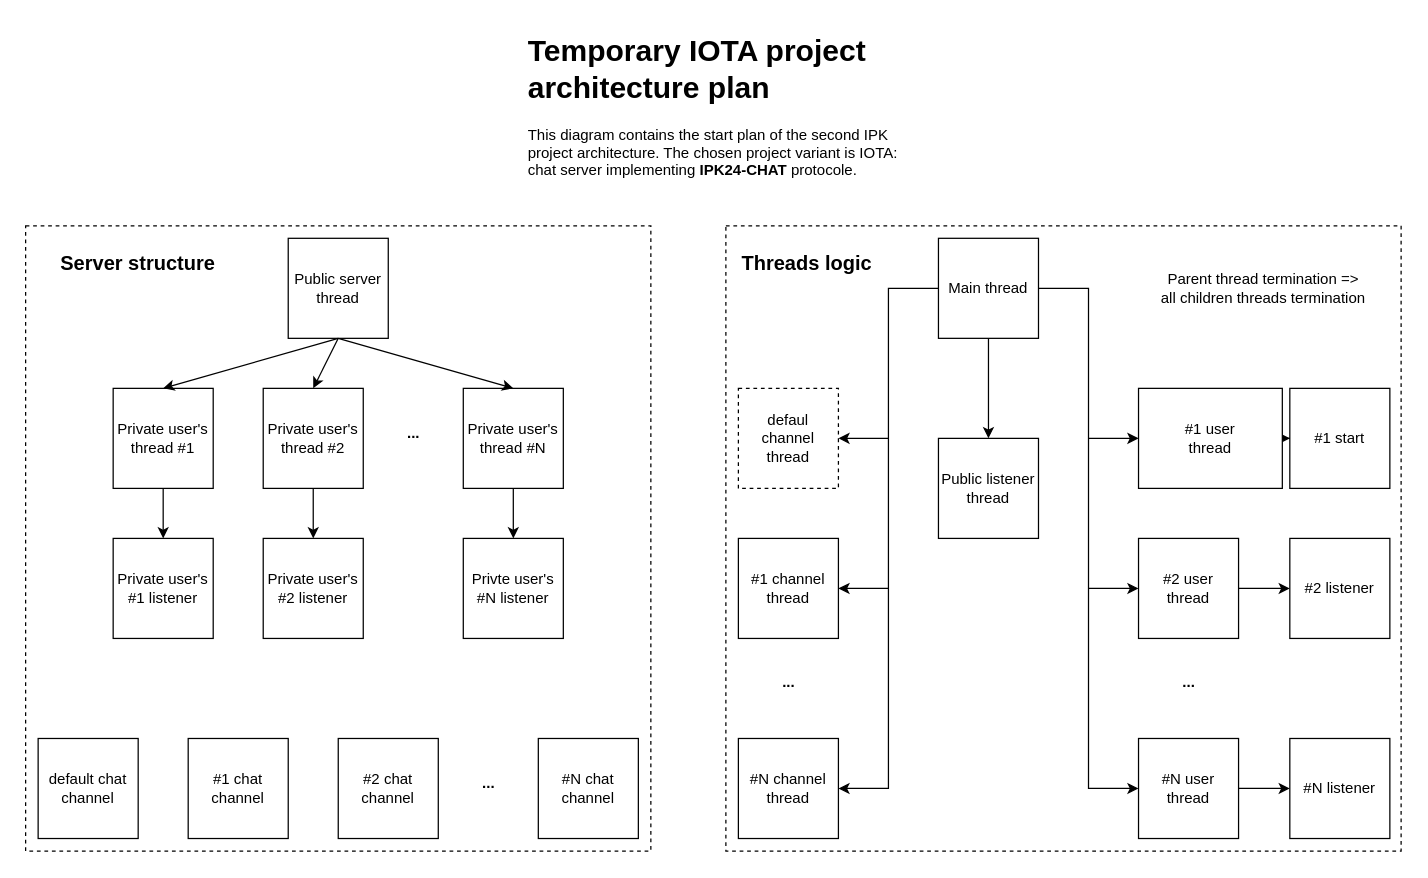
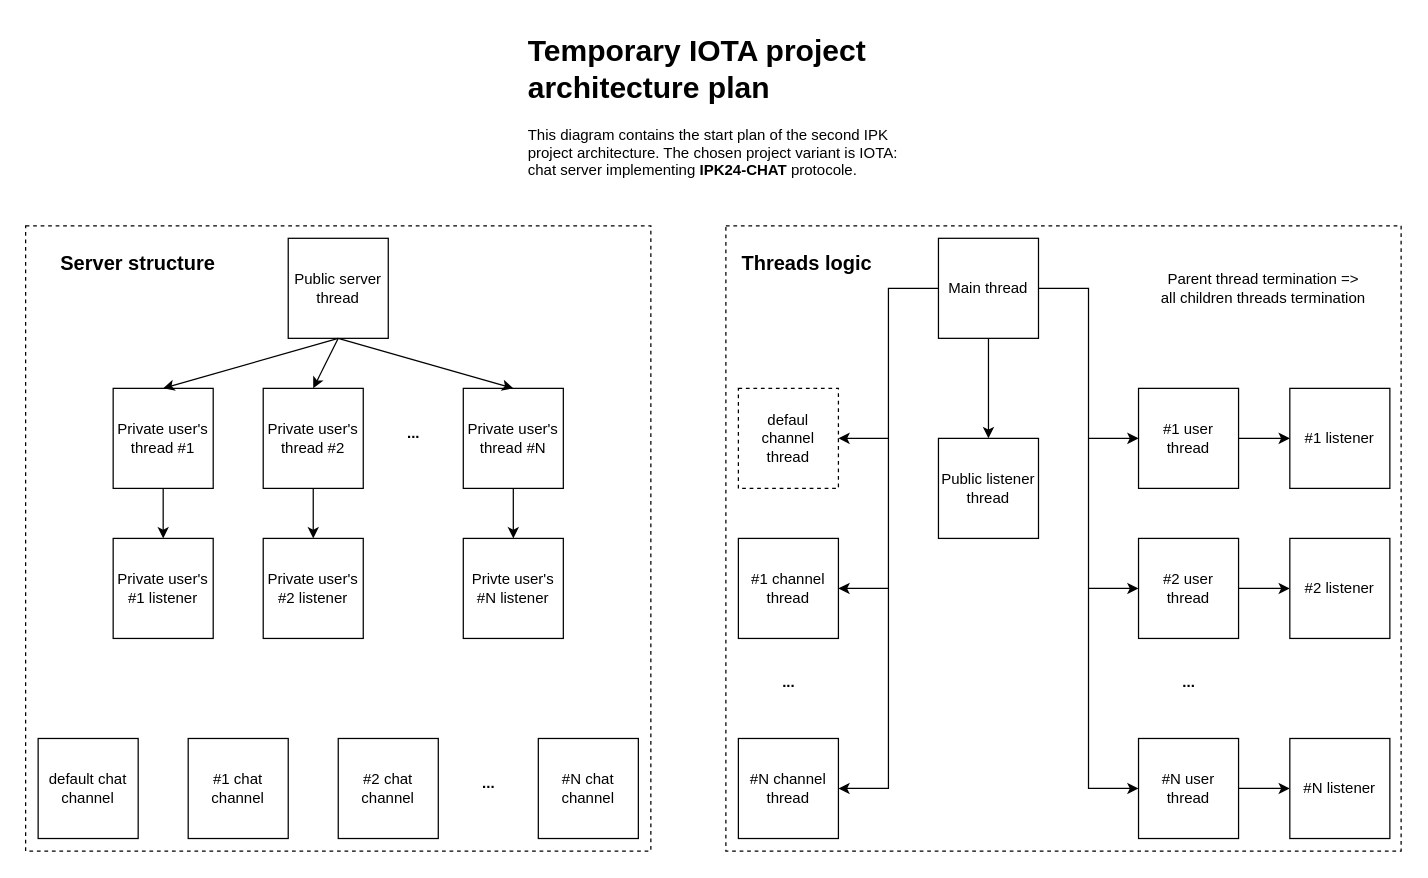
node "#1 user thread": size 144x100 -> 100x100
node "#1 start": label "#1 start" -> "#1 listener"
